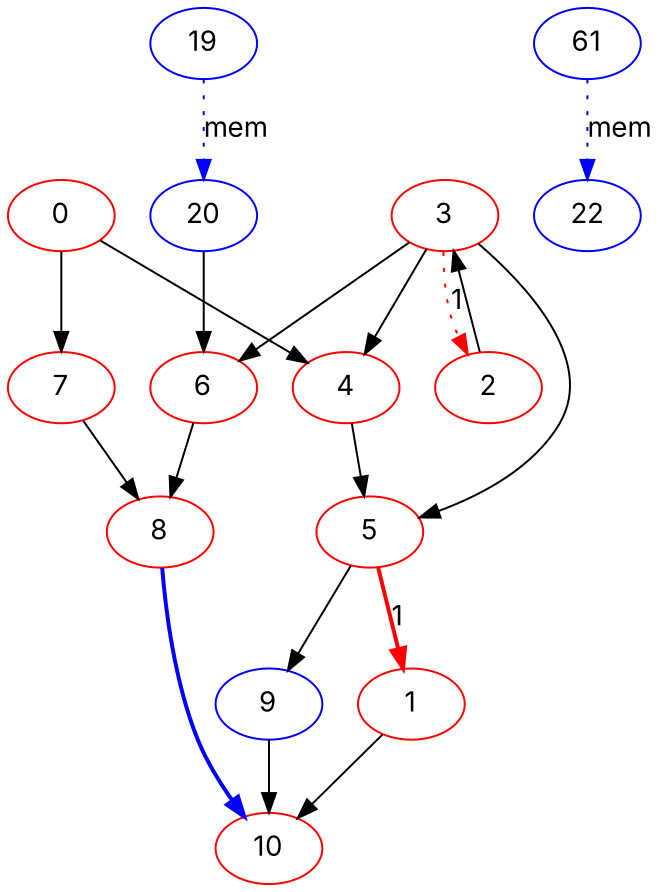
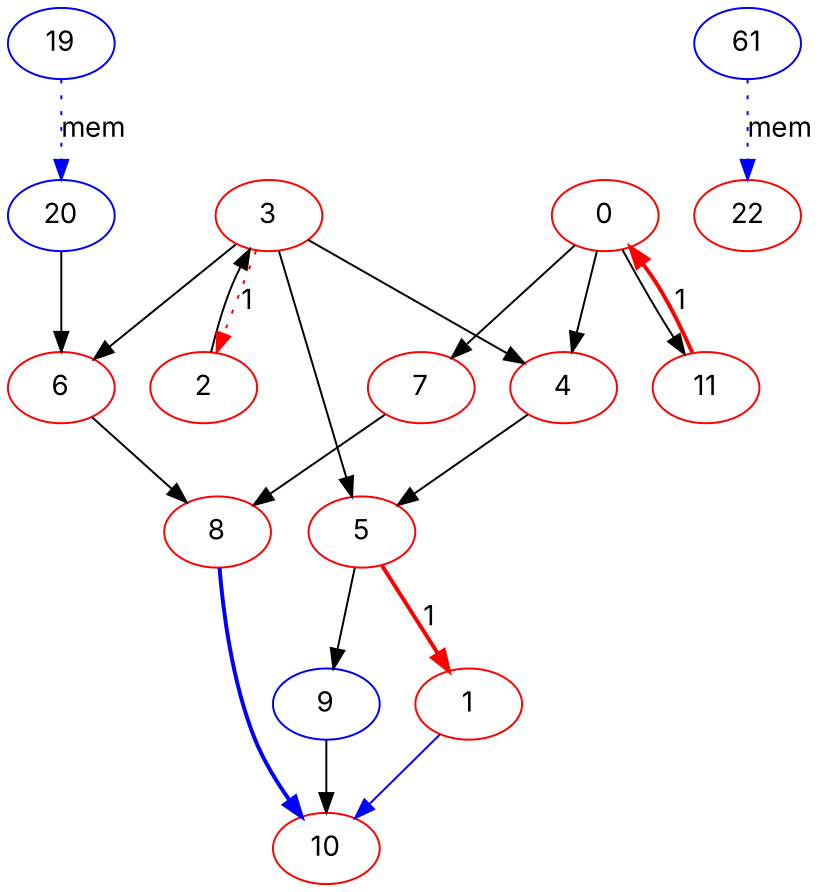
node "22": color blue -> red
node "11": added
edge "1" -> "10": color black -> blue
